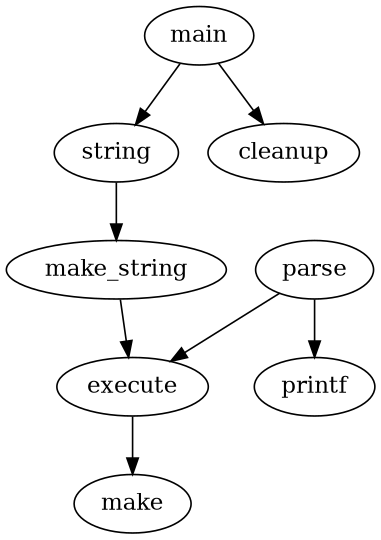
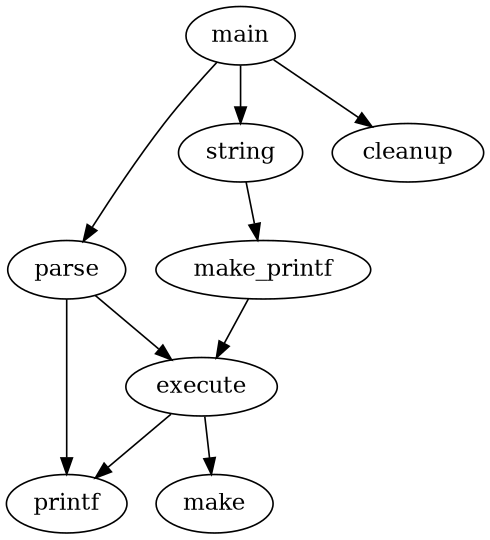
edge "main" -> "parse": added
node "make_string": label "make_string" -> "make_printf"
edge "execute" -> "printf": added
